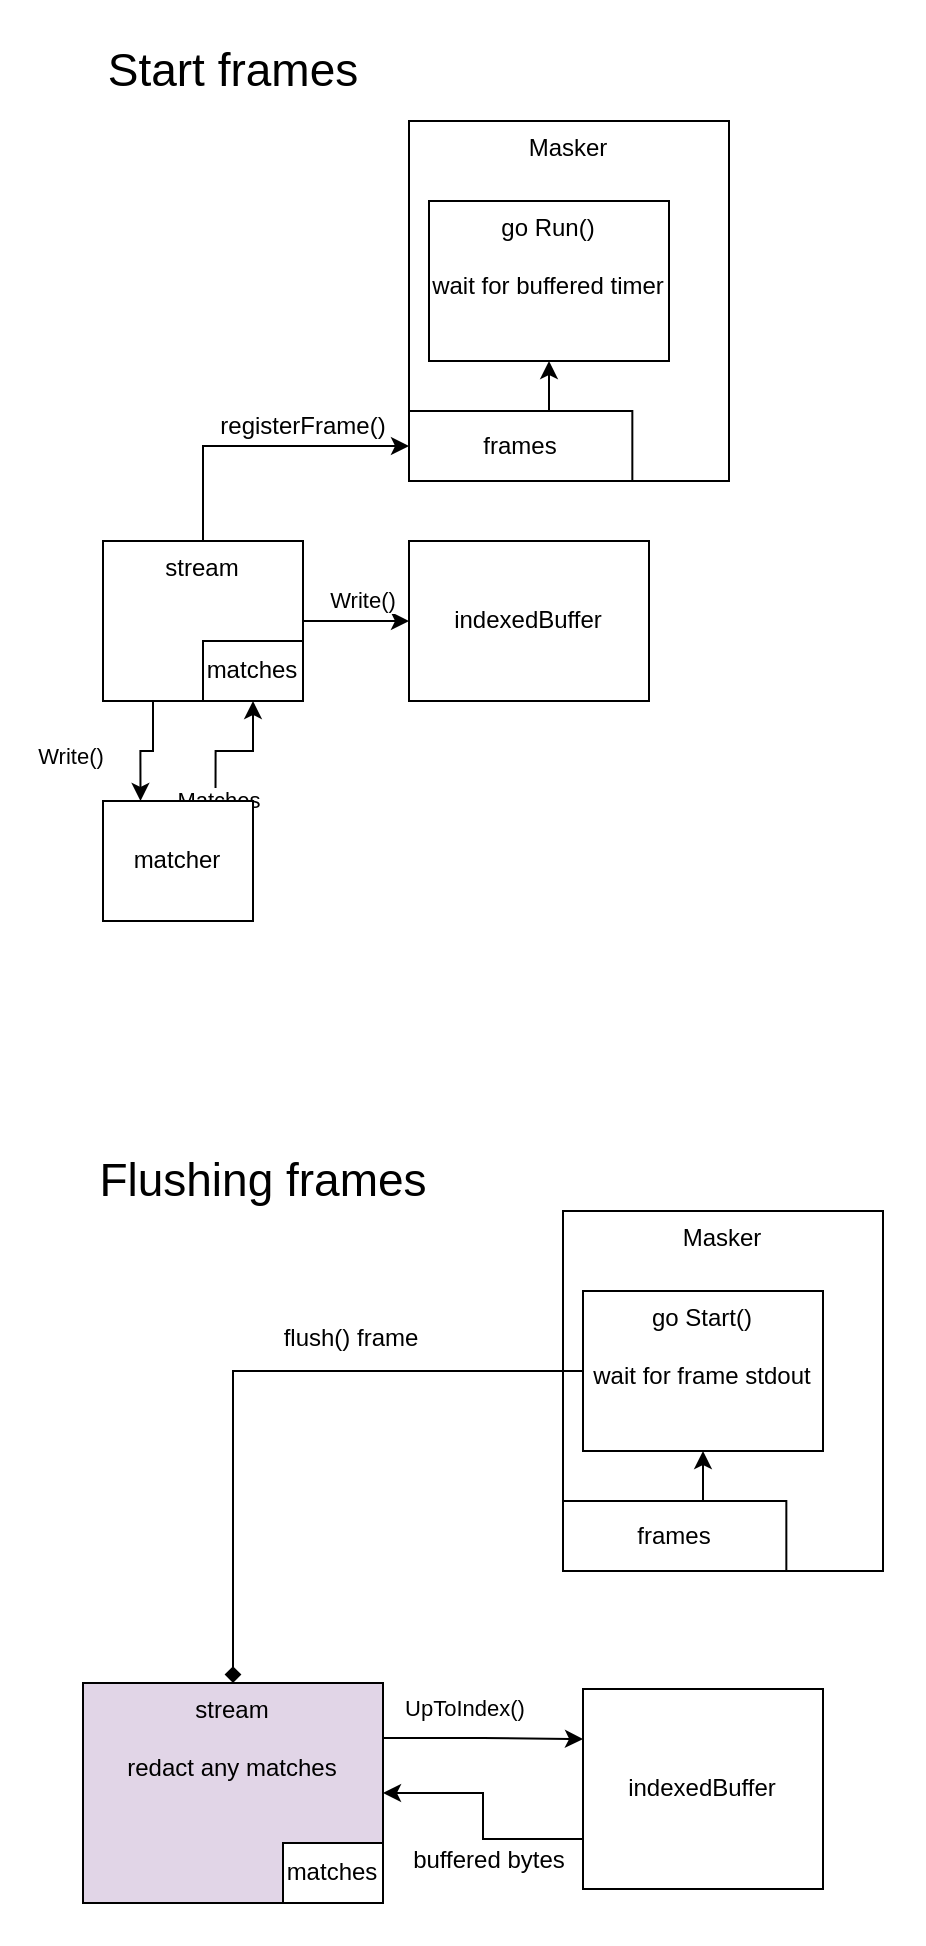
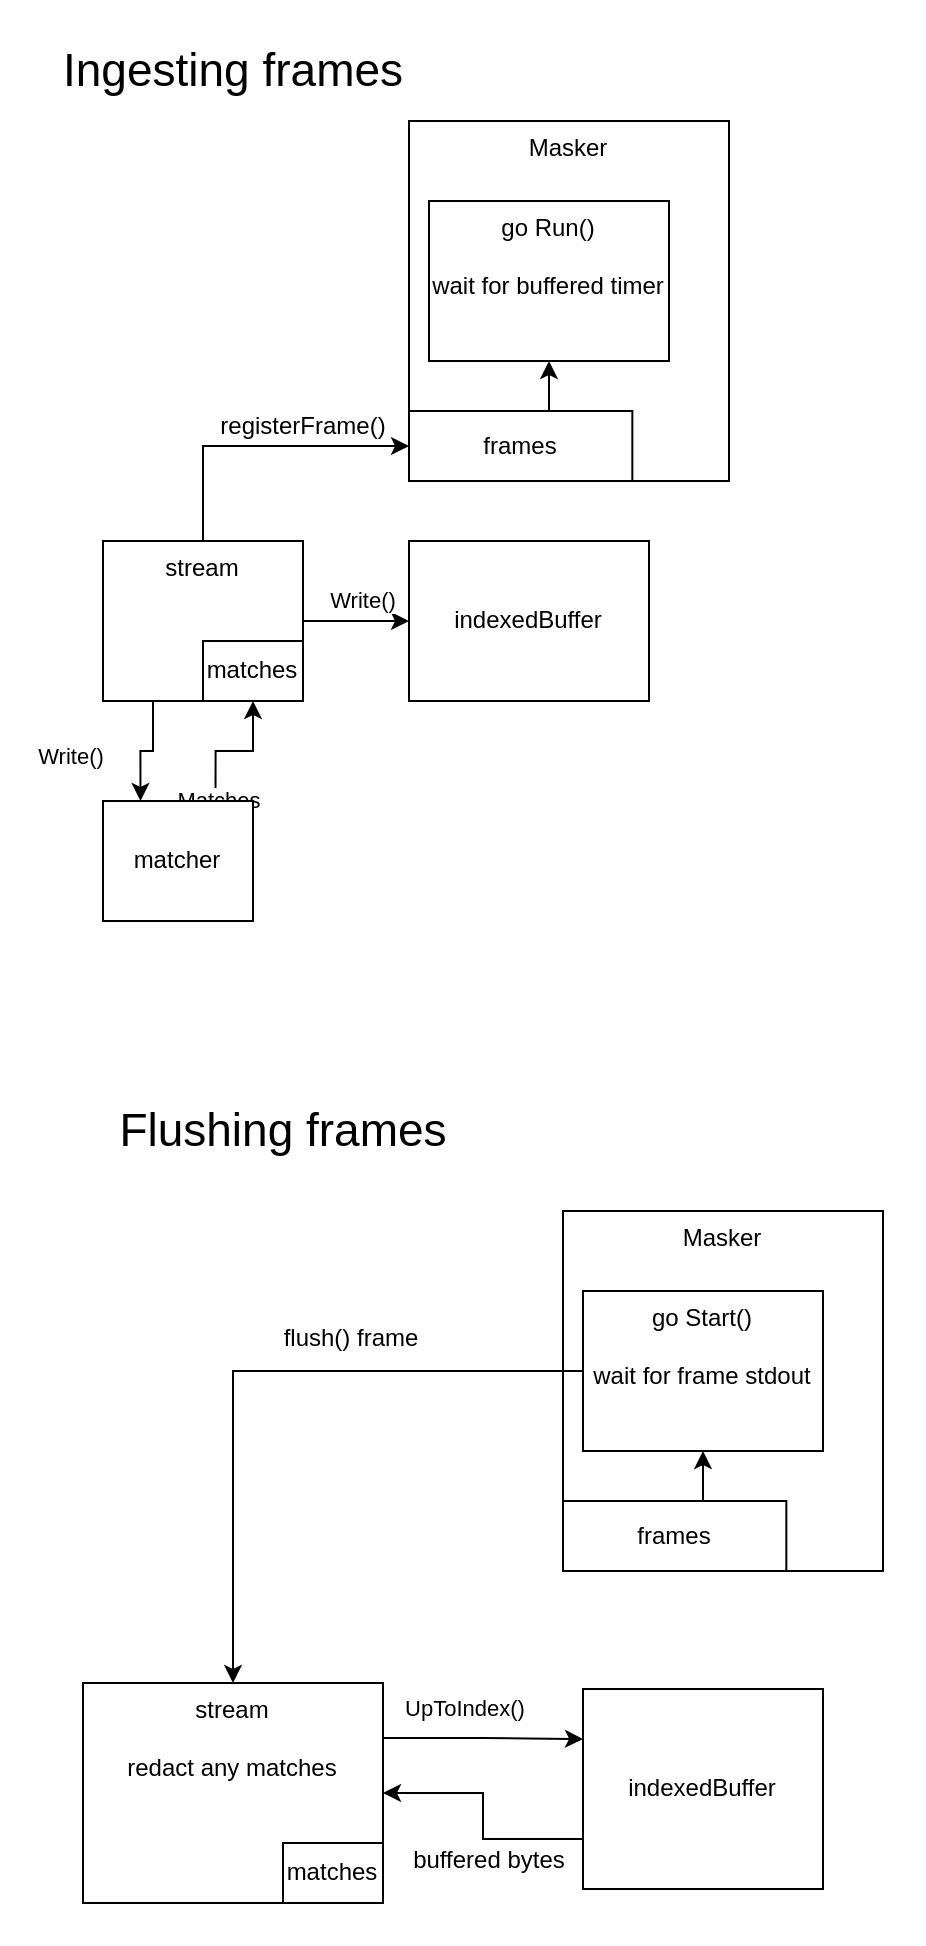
node "Start frames": label "Start frames" -> "Ingesting frames"
node "Flushing frames": moved (263, 1181) -> (283, 1131)
edge "go Start() wait for frame stdout" -> "stream redact any matches": arrowhead diamond -> classic
node "stream redact any matches": fillcolor #e1d5e7 -> #ffffff
